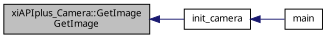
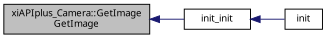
node "init_camera": label "init_camera" -> "init_init"
node "main": label "main" -> "init"
